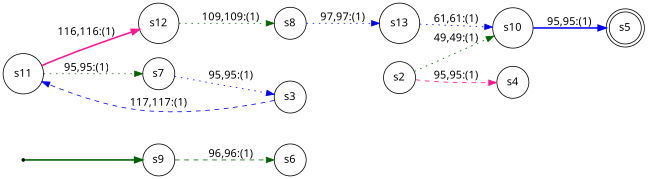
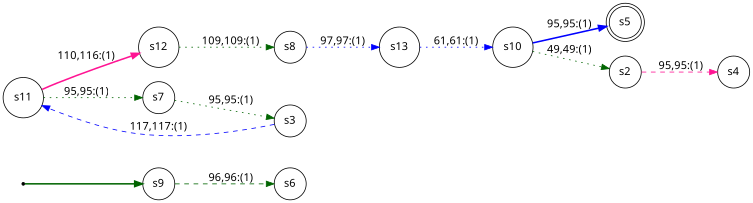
edge "s11" -> "s12": label "116,116:(1)" -> "110,116:(1)"
edge "s2" -> "s10": reversed
edge "s7" -> "s3": color blue -> darkgreen
